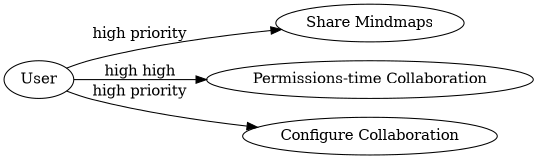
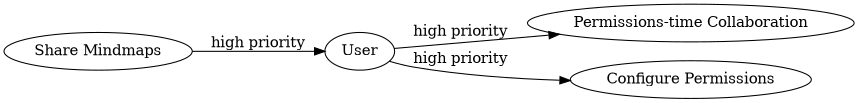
edge "User" -> "Share Mindmaps": reversed
edge "User" -> "Permissions-time Collaboration": label "high high" -> "high priority"
node "Configure Collaboration": label "Configure Collaboration" -> "Configure Permissions"
